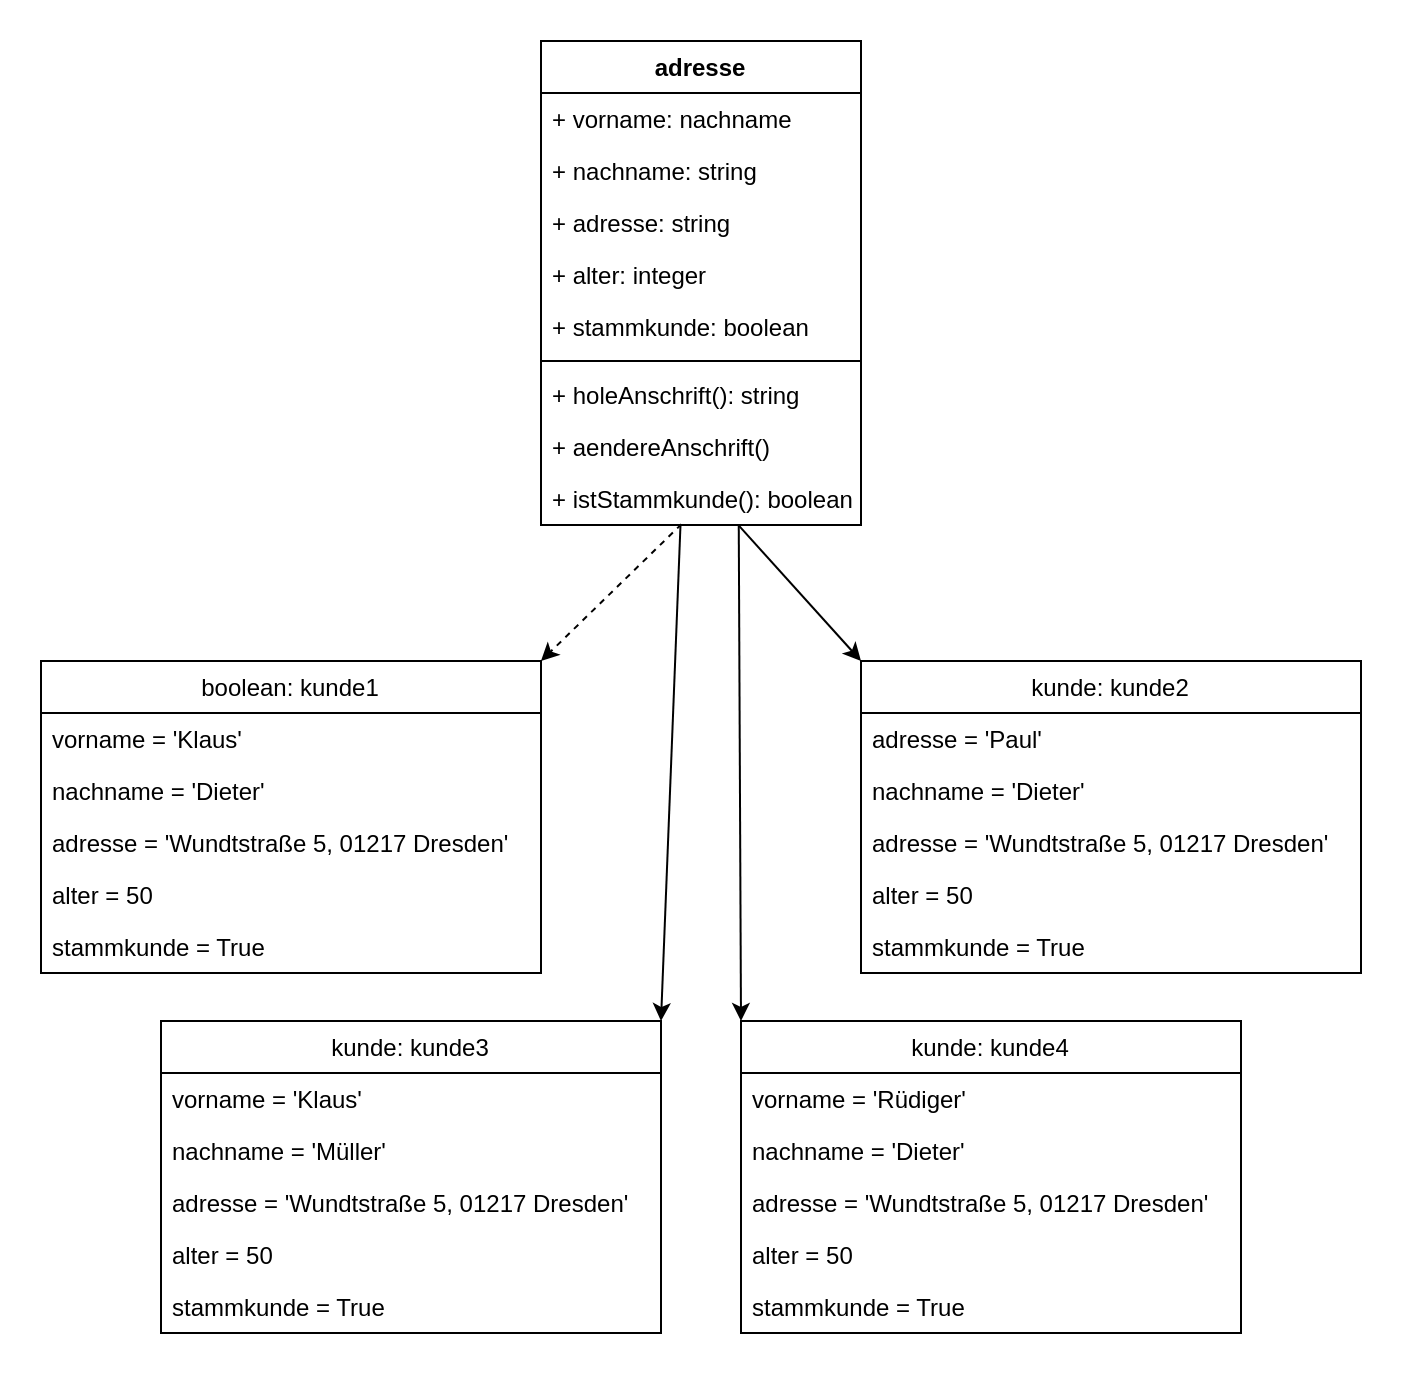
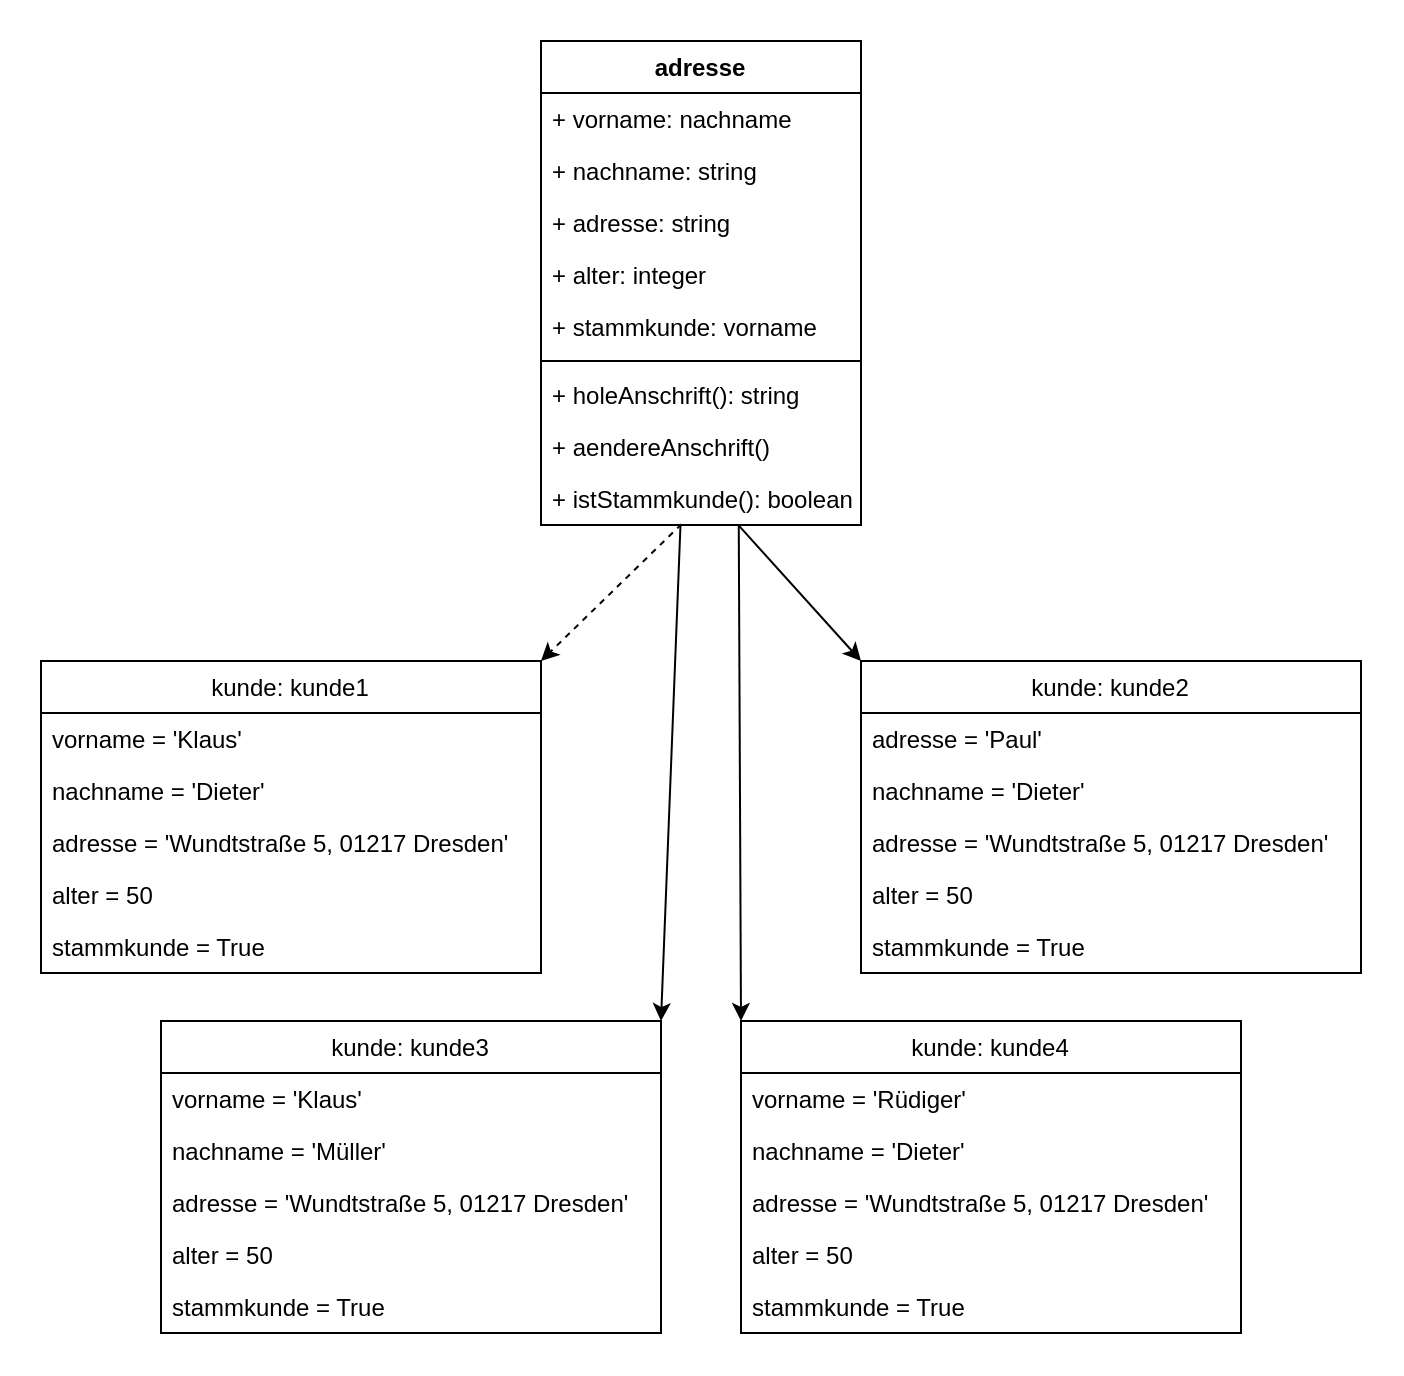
node "+ stammkunde: boolean": label "+ stammkunde: boolean" -> "+ stammkunde: vorname"
node "boolean: kunde1": label "boolean: kunde1" -> "kunde: kunde1"
